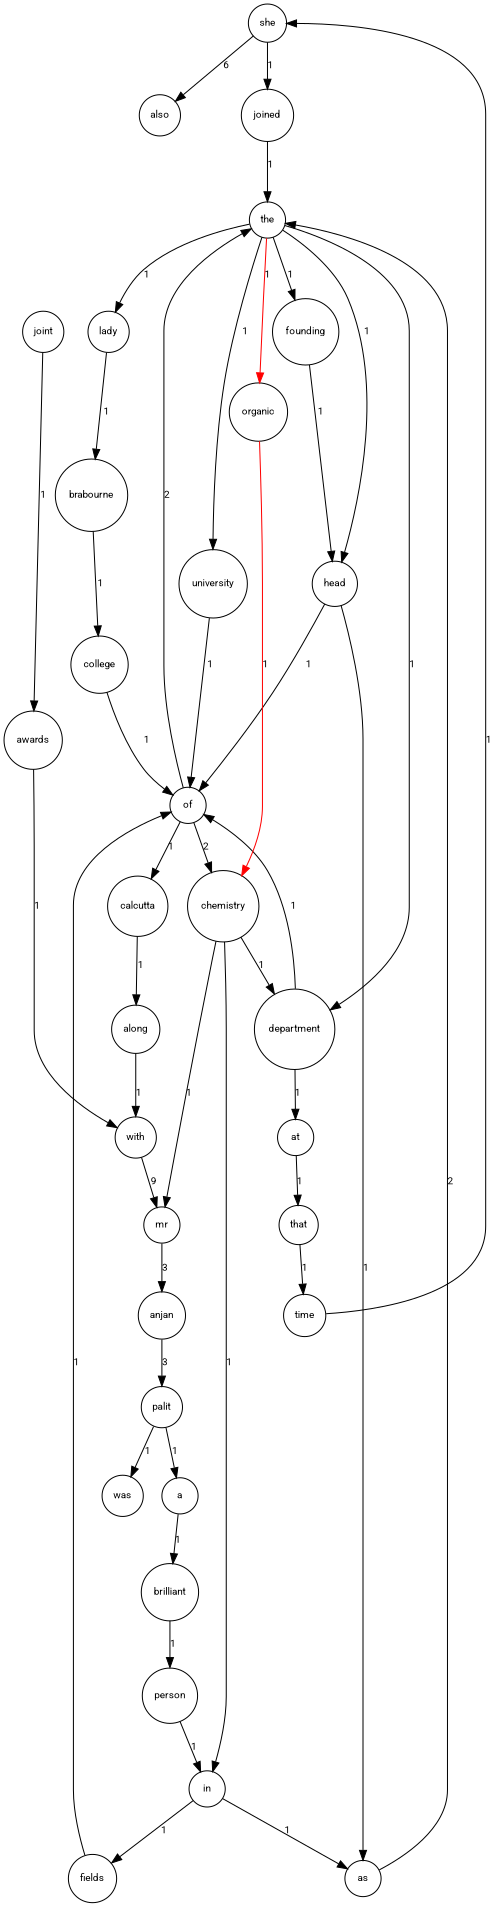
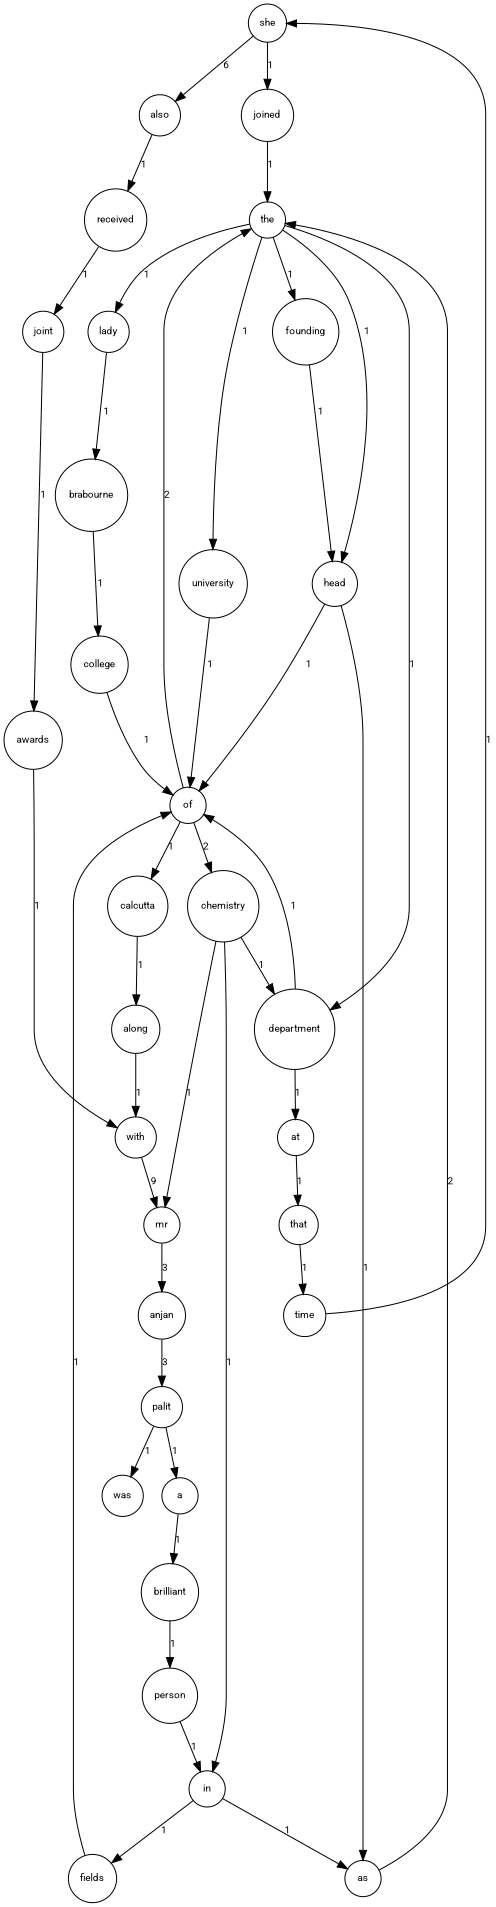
node "received": added
node "organic": removed
